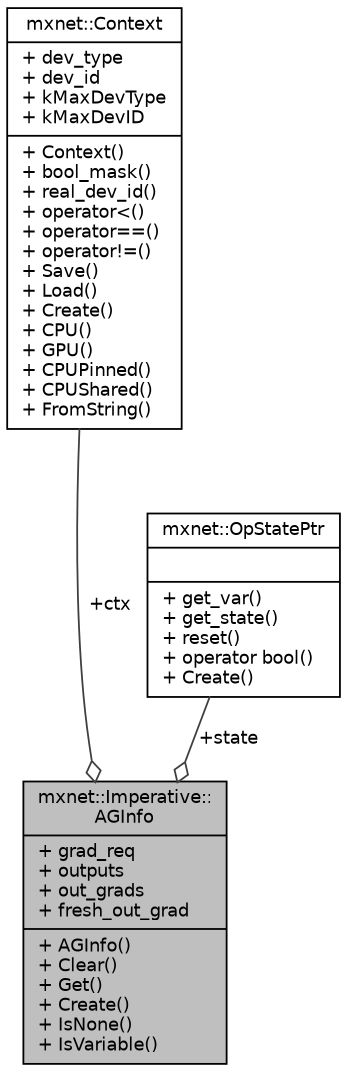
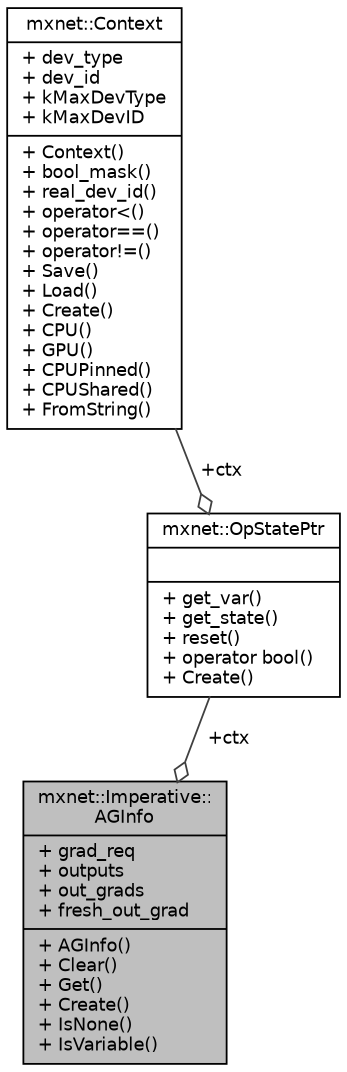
edge "mxnet::Context" -> "mxnet::Imperative::": now "mxnet::Context" -> "mxnet::OpStatePtr"
edge "mxnet::OpStatePtr" -> "mxnet::Imperative::": label " +state" -> " +ctx"
